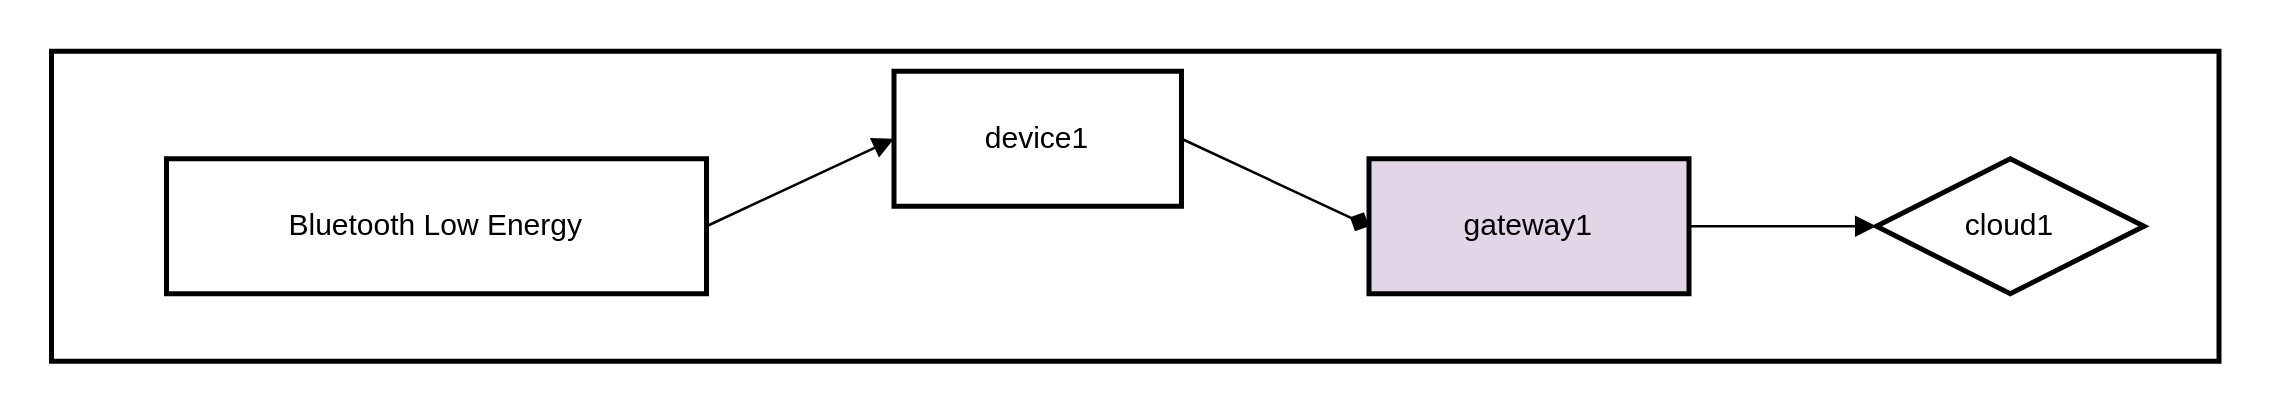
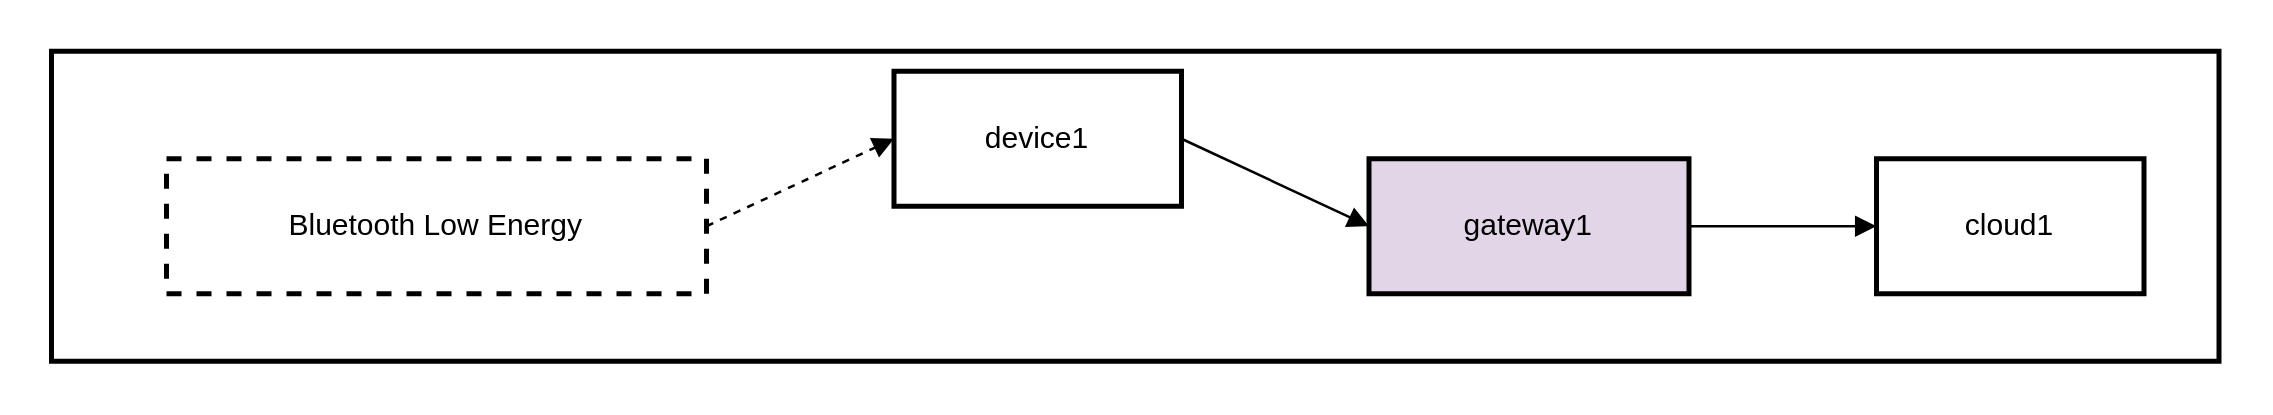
edge "Bluetooth Low Energy" -> "device1": style solid -> dashed
edge "device1" -> "gateway1": arrowhead diamond -> block
node "Bluetooth Low Energy": style solid -> dashed
node "cloud1": shape diamond -> rectangle
